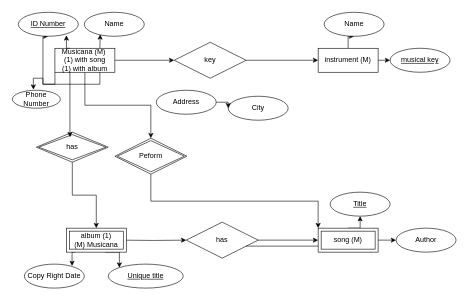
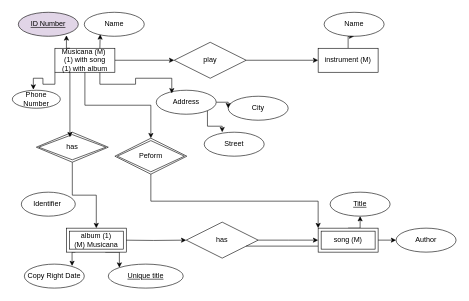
node "ID Number": fillcolor #ffffff -> #e1d5e7
edge "Musicana (M) (1) with song (1) with album" -> "ID Number": now "Musicana (M) (1) with song (1) with album" -> "Address"
node "key": label "key" -> "play"
edge "instrument (M)" -> "musical key": removed
node "musical key": removed
edge "Address" -> "Street": added
node "Street": added
node "Identifier": added
